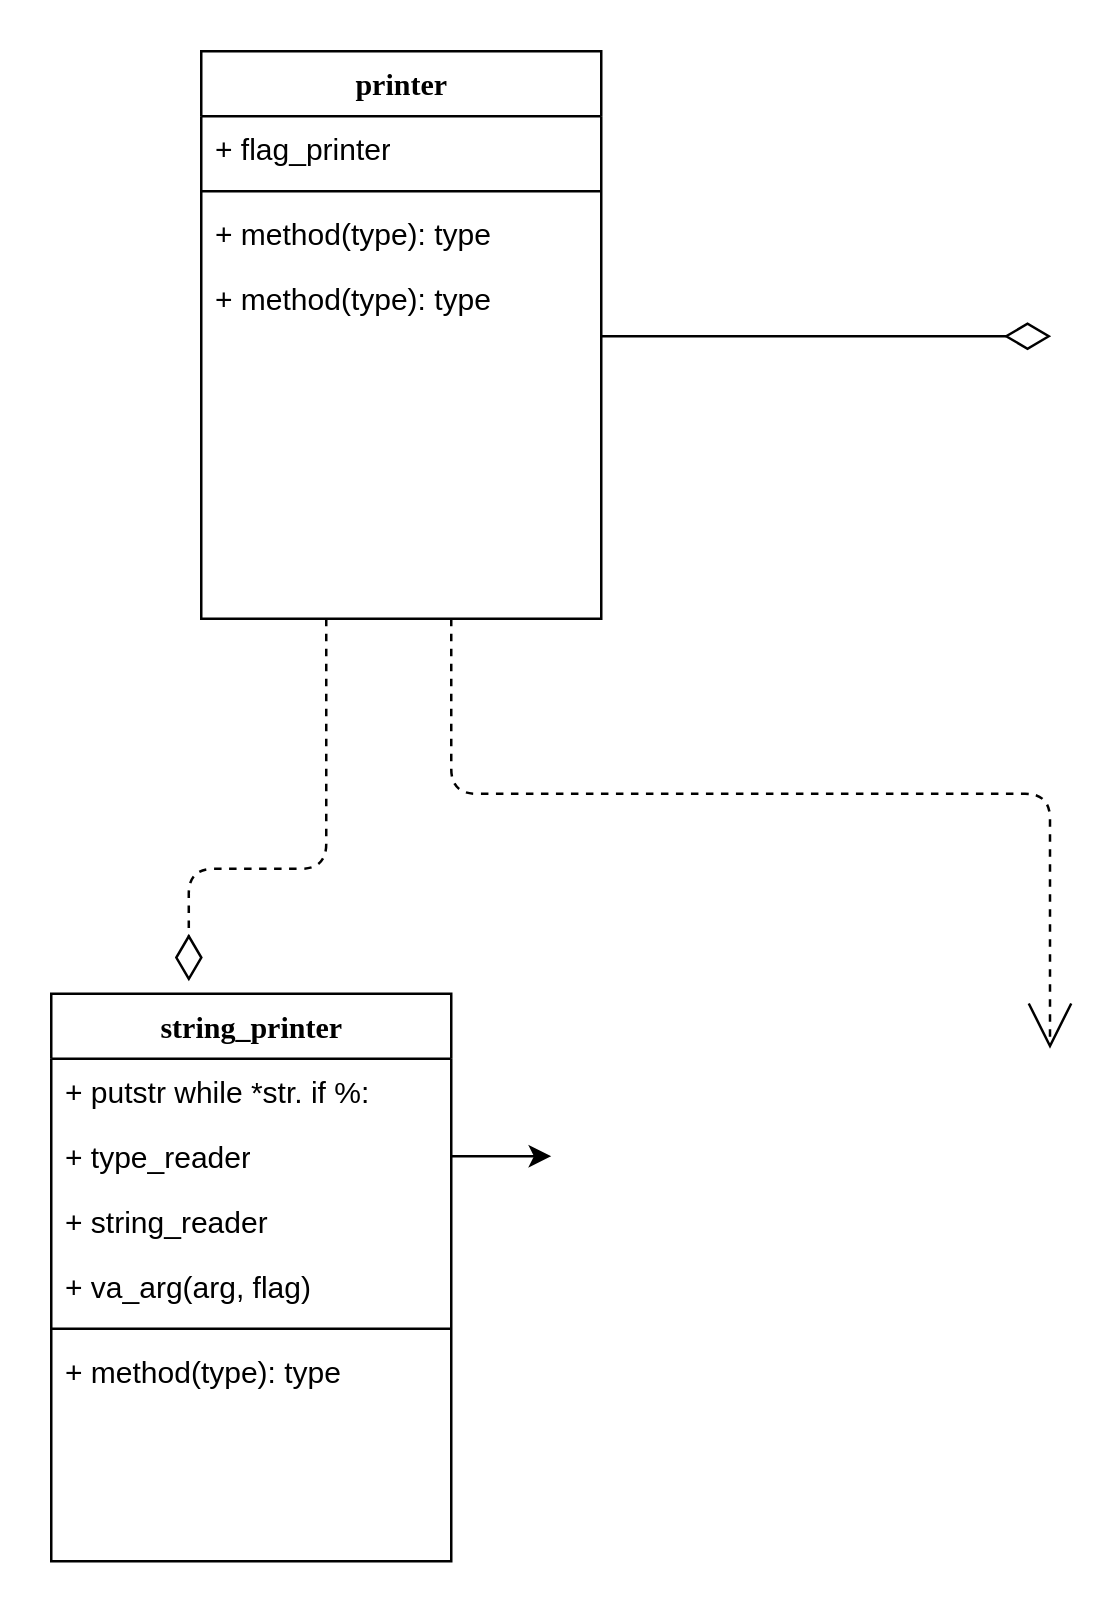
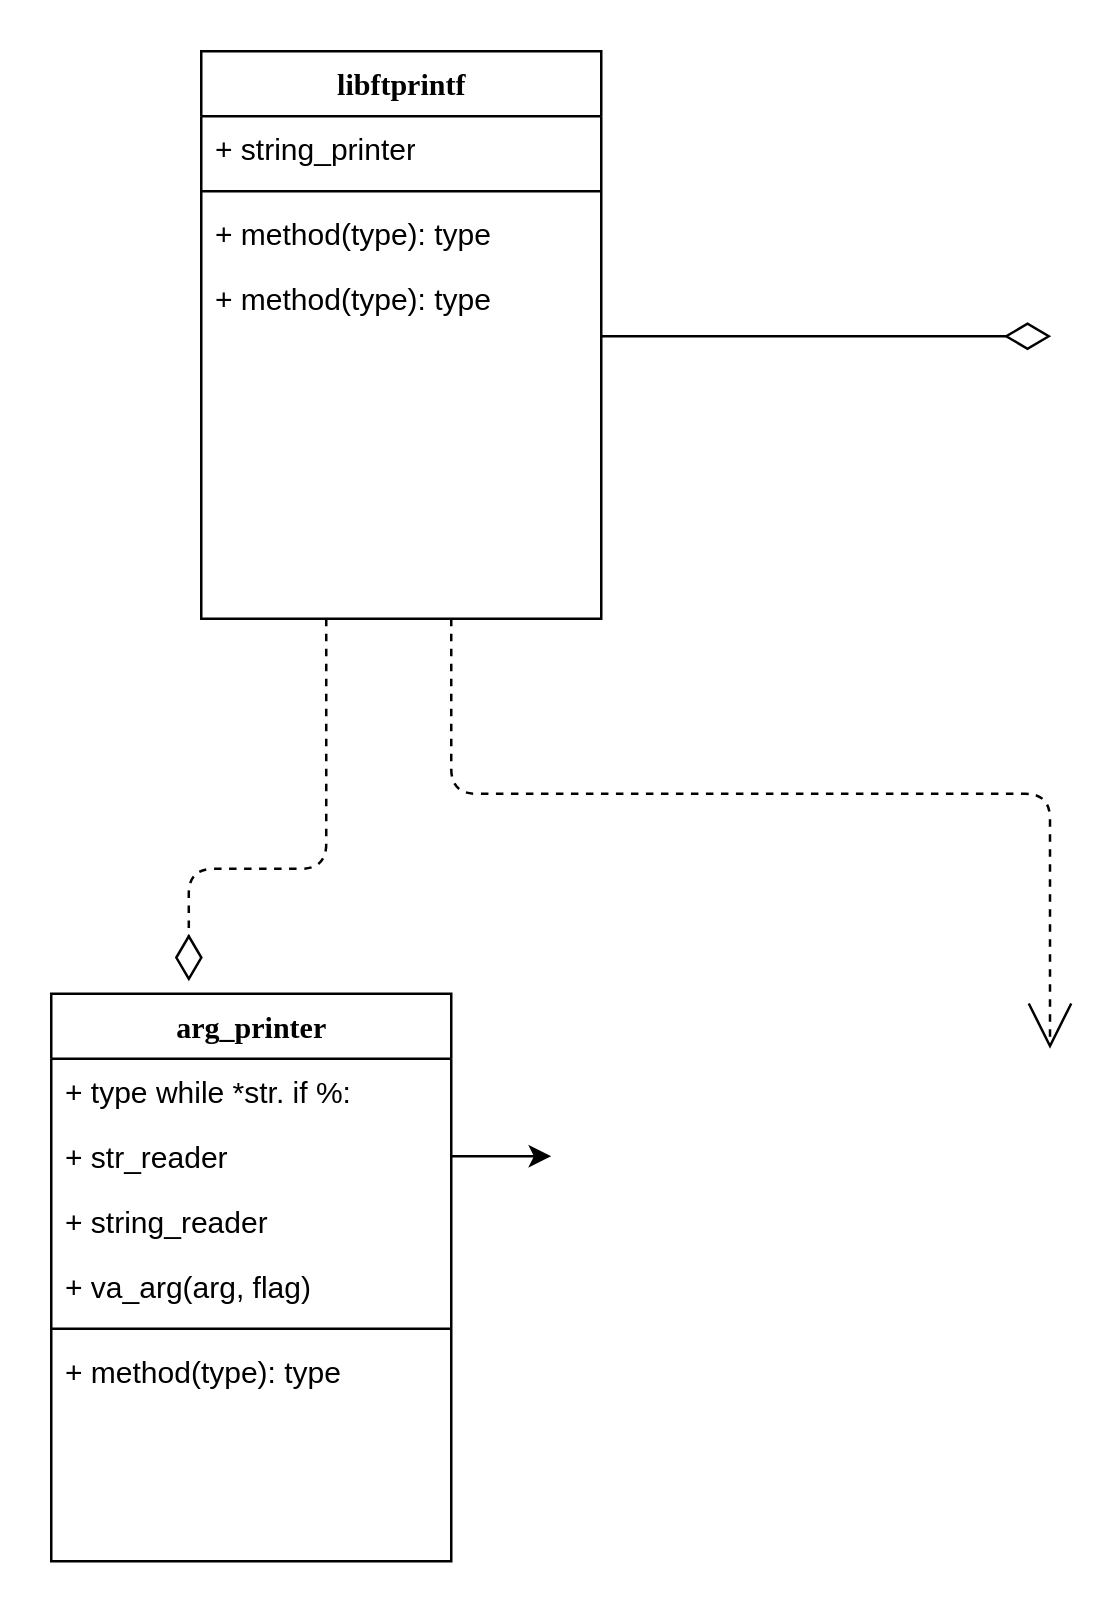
node "printer": label "printer" -> "libftprintf"
node "+ flag_printer": label "+ flag_printer" -> "+ string_printer"
node "string_printer": label "string_printer" -> "arg_printer"
node "+ putstr while *str. if %:": label "+ putstr while *str. if %:" -> "+ type while *str. if %:"
node "+ type_reader": label "+ type_reader" -> "+ str_reader"
